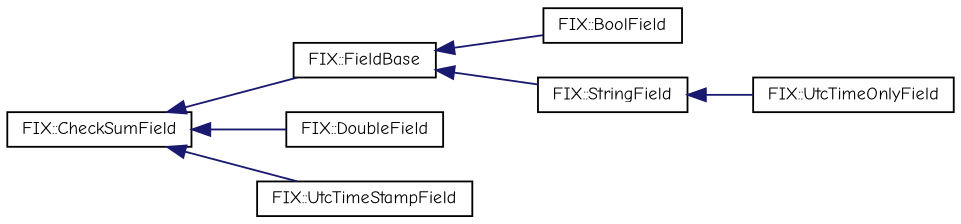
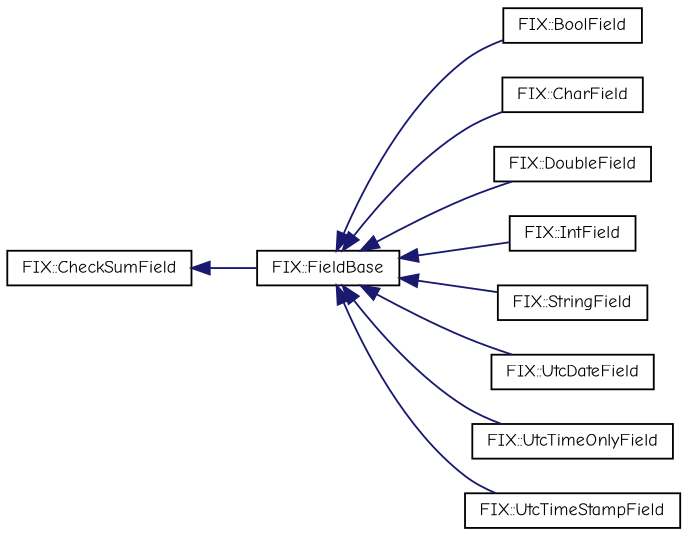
node "FIX::CharField": added
edge "FIX::UtcTimeOnlyField" -> "FIX::StringField": now "FIX::UtcTimeOnlyField" -> "FIX::FieldBase"
edge "FIX::DoubleField" -> "FIX::CheckSumField": now "FIX::DoubleField" -> "FIX::FieldBase"
edge "FIX::UtcTimeStampField" -> "FIX::CheckSumField": now "FIX::UtcTimeStampField" -> "FIX::FieldBase"
node "FIX::IntField": added
node "FIX::UtcDateField": added
